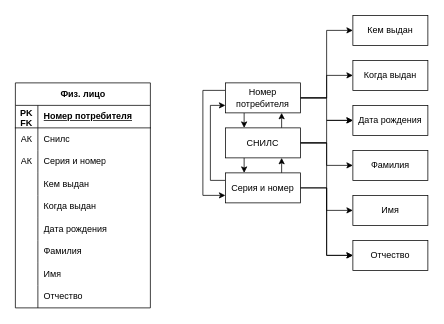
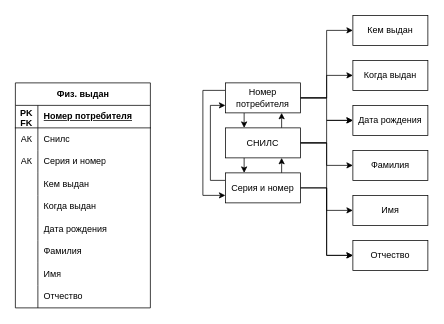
node "Физ. лицо": label "Физ. лицо" -> "Физ. выдан"
